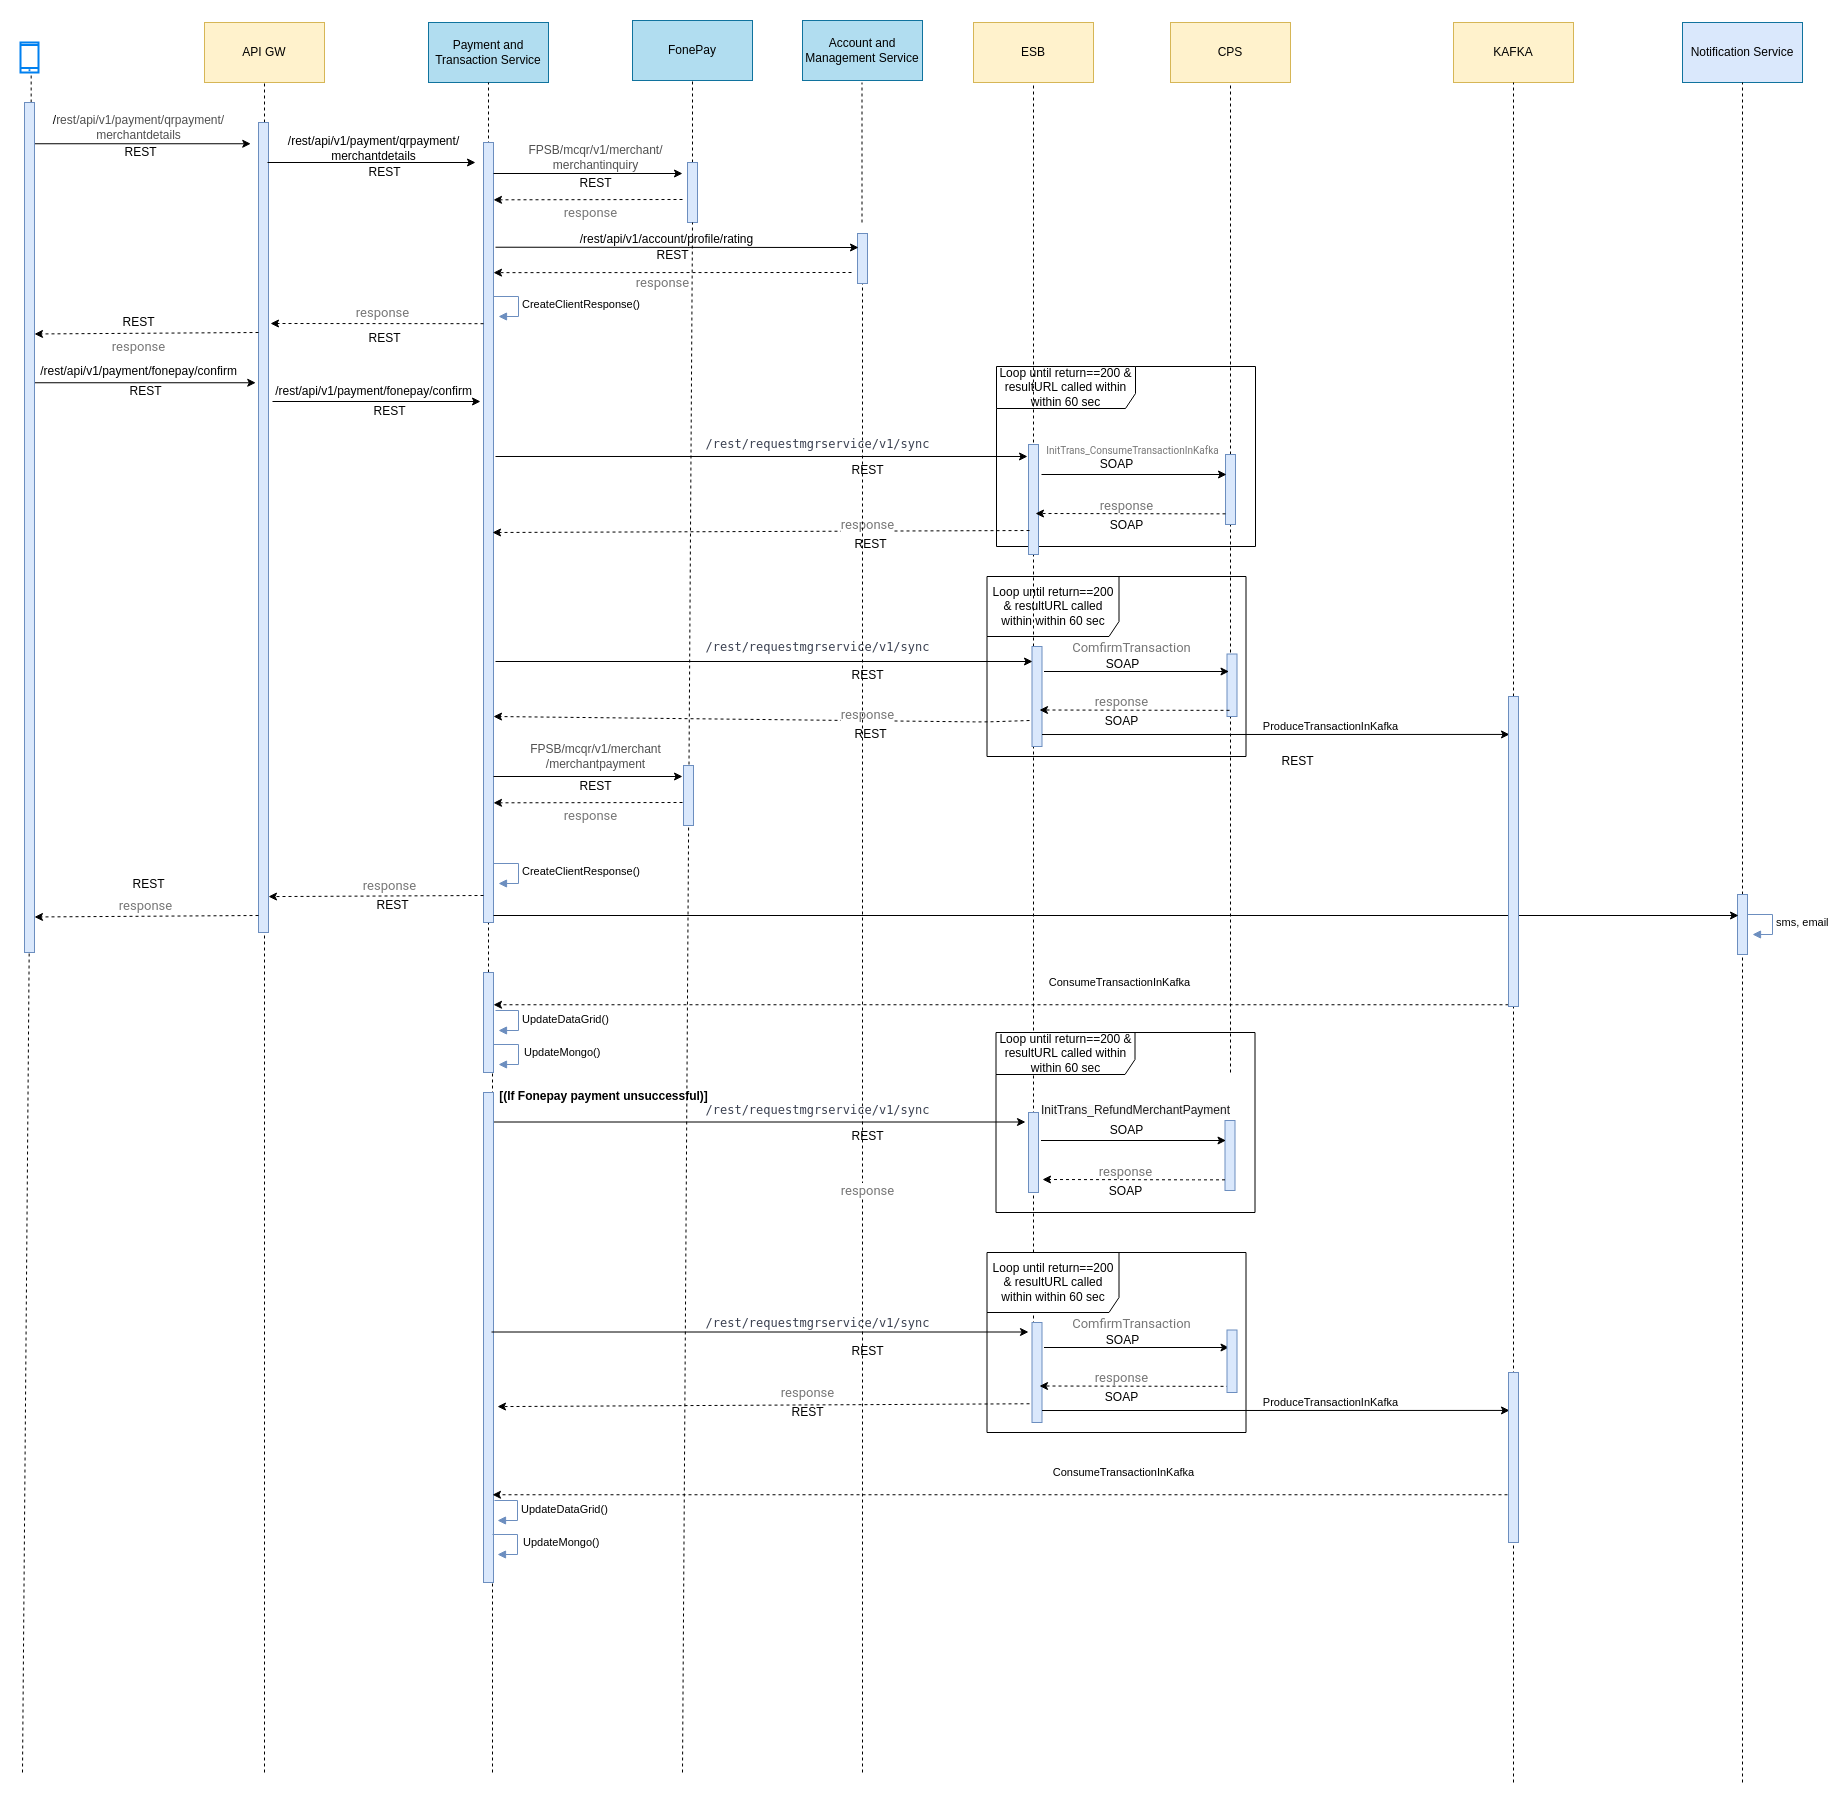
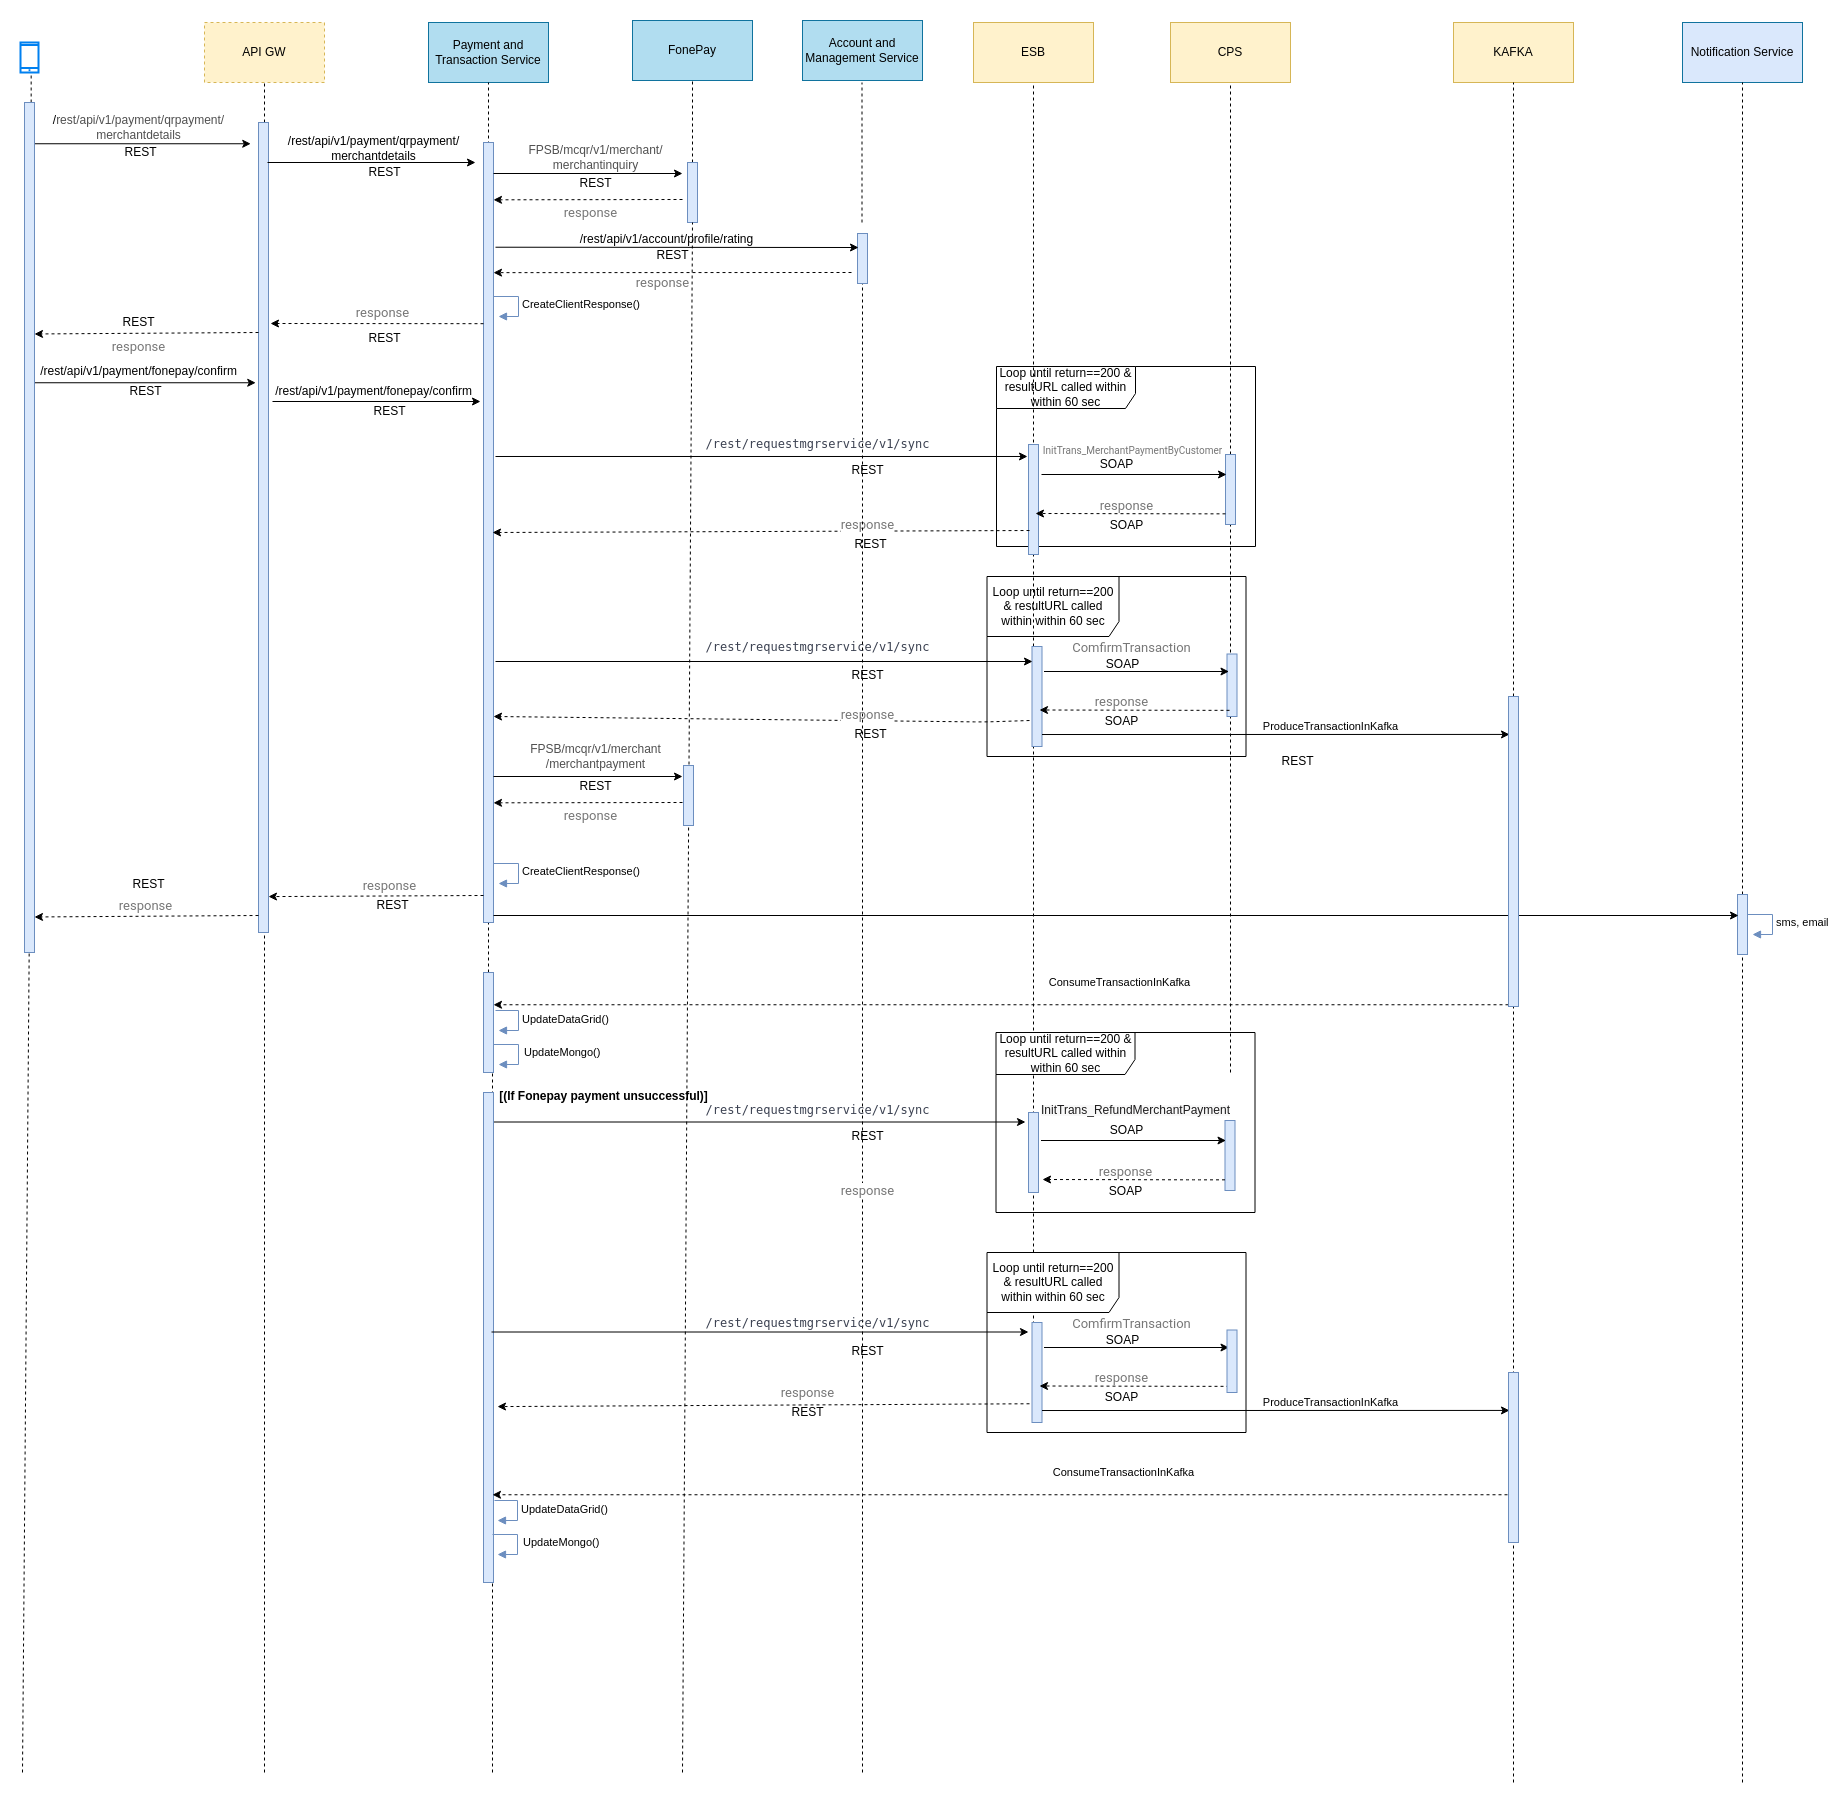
node "API GW": style solid -> dashed
node "InitTrans_ConsumeTransactionInKafka": label "InitTrans_ConsumeTransactionInKafka" -> "InitTrans_MerchantPaymentByCustomer"
